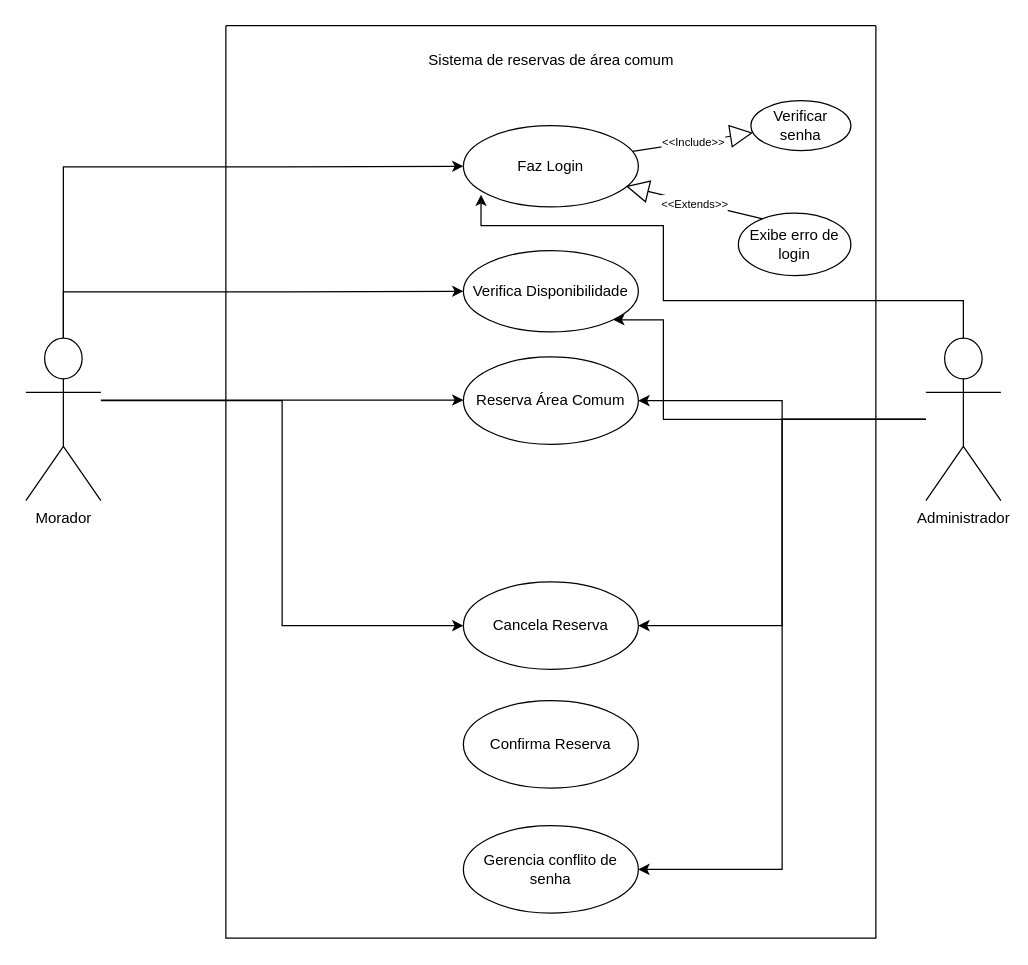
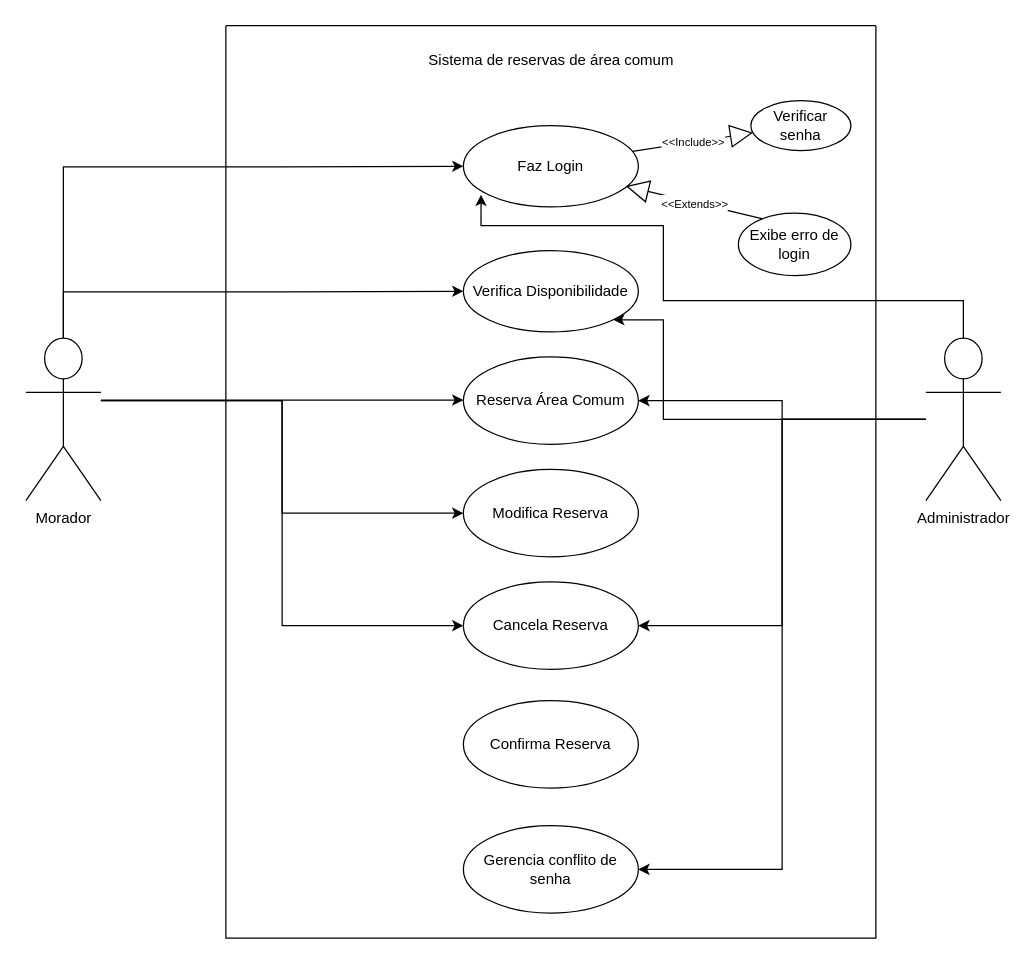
edge "Morador" -> "Modifica Reserva": added
node "Modifica Reserva": added
